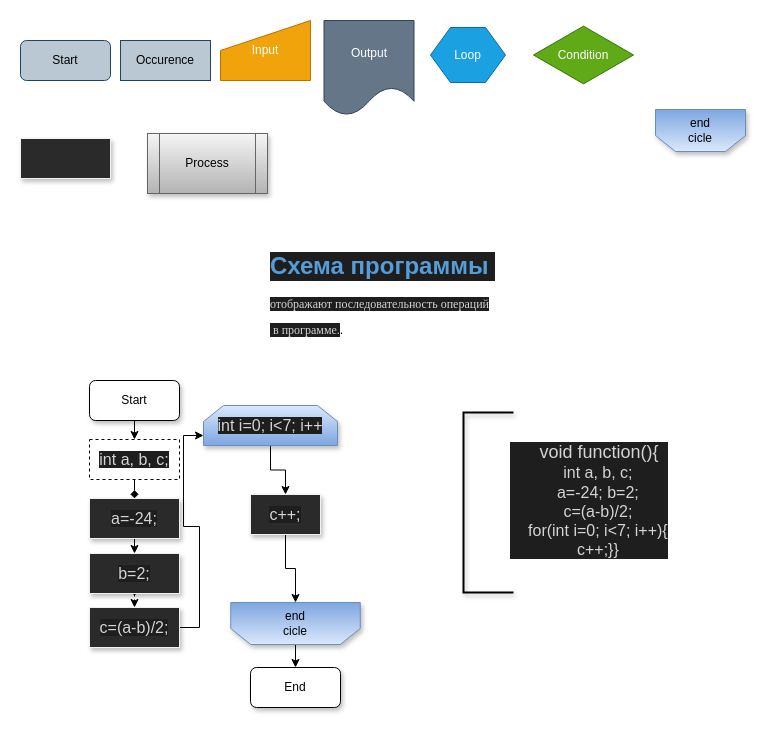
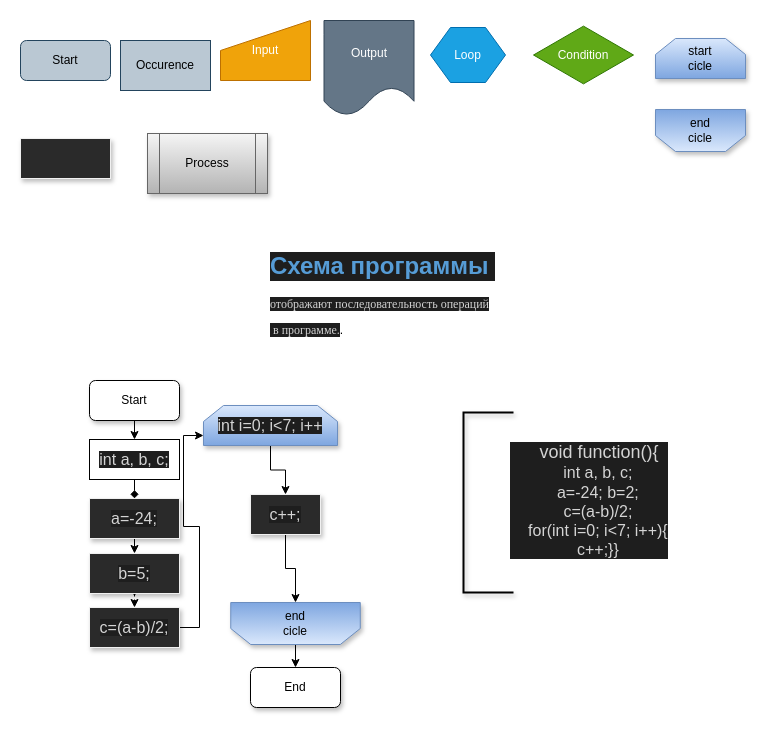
node "start cicle": added
node "Occurence": size 90x40 -> 90x50
node "int a, b, с;": style dashed -> solid
node "b=2;": label "b=2;" -> "b=5;"
